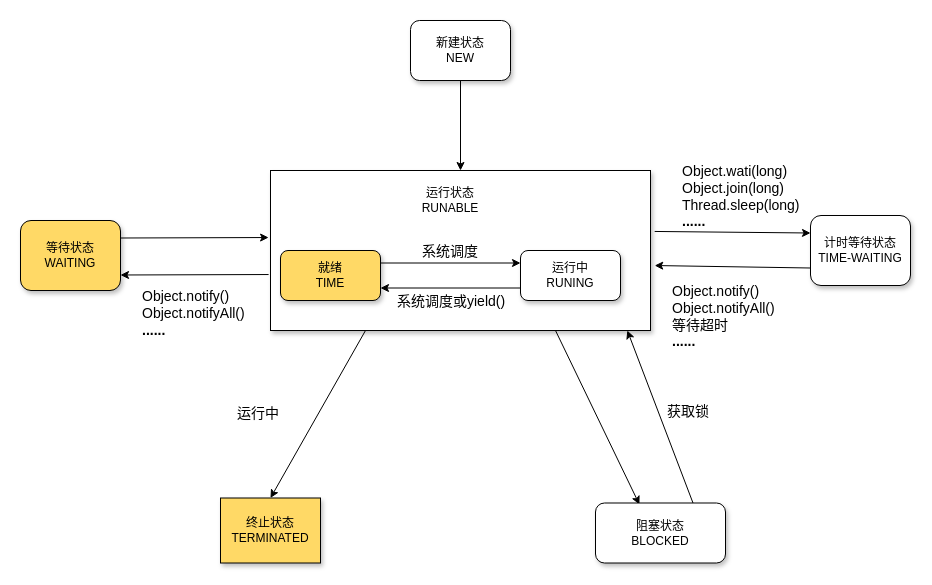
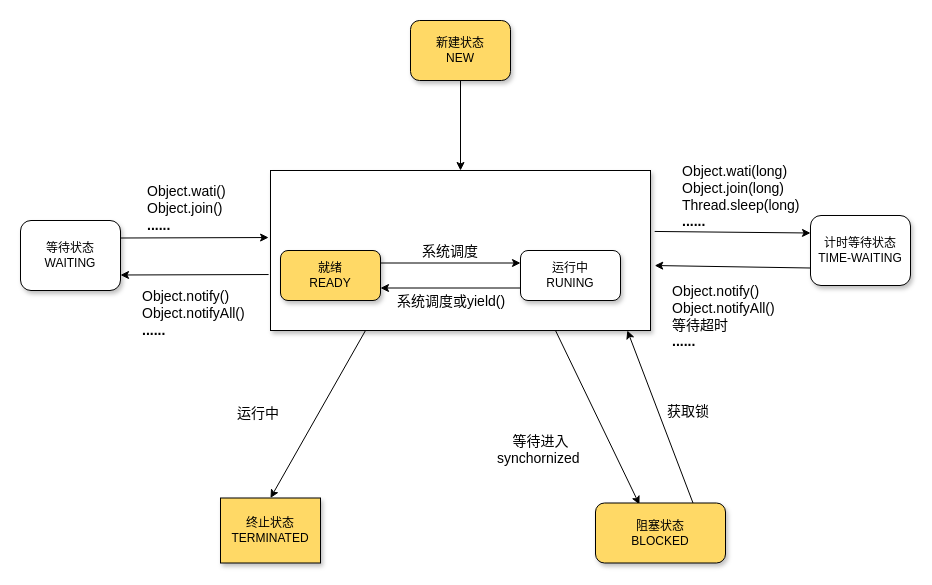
node "新建状态 NEW": fillcolor #ffffff -> #ffd966
node "运行状态 RUNABLE": removed
node "Object.wati() Object.join() ......": added
node "等待状态 WAITING": fillcolor #ffd966 -> #ffffff
node "就绪 TIME": label "就绪 TIME" -> "就绪 READY"
node "等待进入 synchornized": added
node "阻塞状态 BLOCKED": fillcolor #ffffff -> #ffd966
